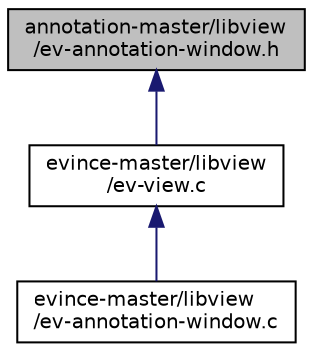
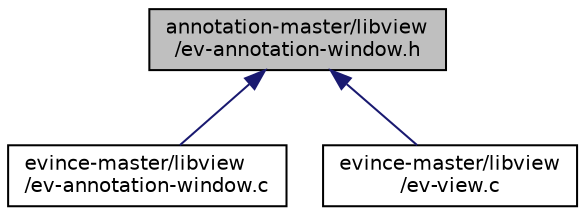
edge "evince-master/libview /ev-annotation-window.c" -> "evince-master/libview /ev-view.c": now "evince-master/libview /ev-annotation-window.c" -> "annotation-master/libview /ev-annotation-window.h"
